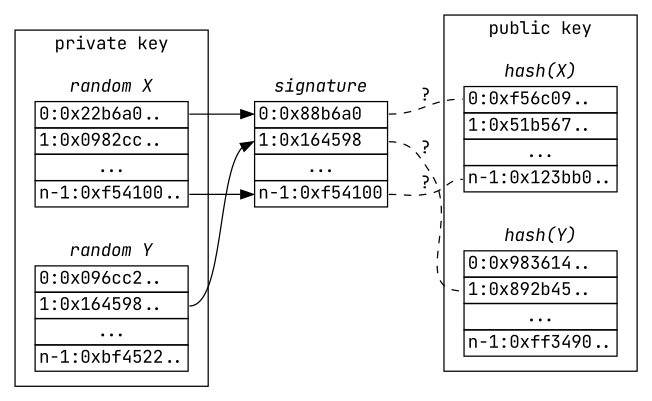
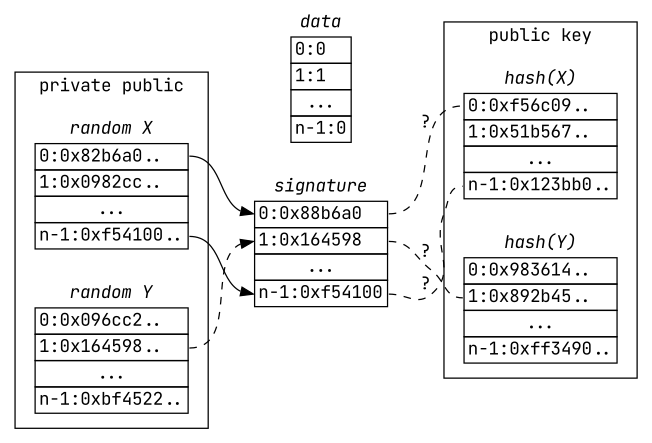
cluster "private key": label "private key" -> "private public"
node "data": added
node "random X": text "0:0x22b6a0.." -> "0:0x82b6a0.."
edge "random Y" -> "signature": style solid -> dashed
